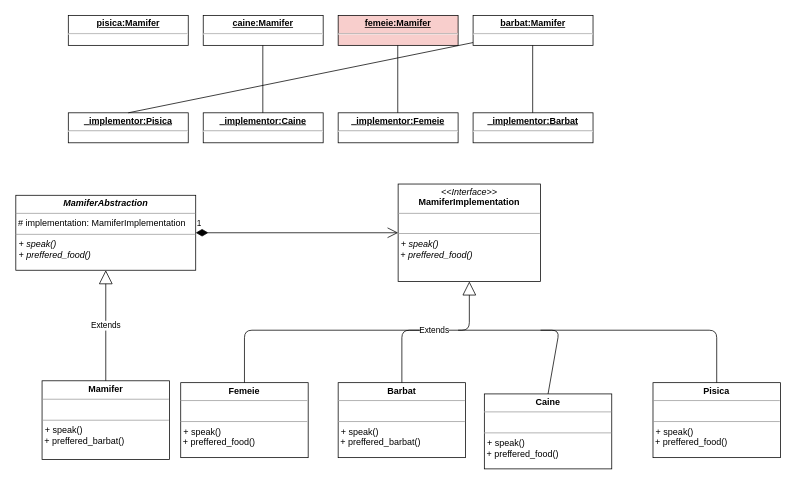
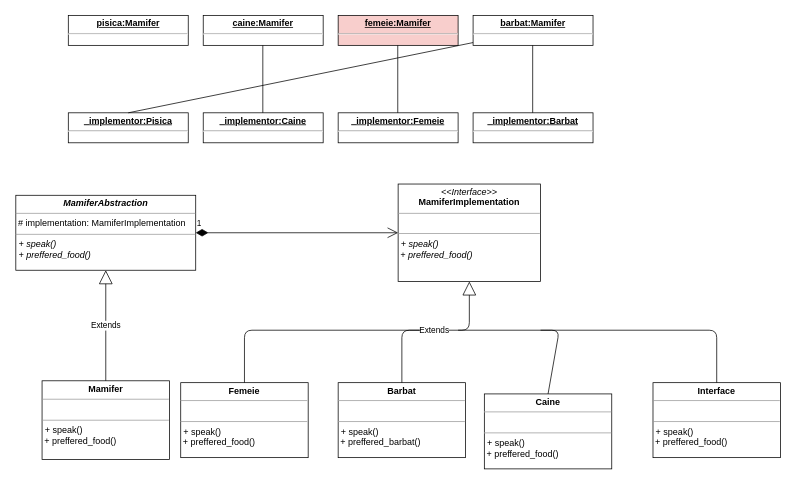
node "Mamifer + speak() + preffered_barbat()": label "Mamifer + speak() + preffered_barbat()" -> "Mamifer + speak() + preffered_food()"
node "Pisica + speak() + preffered_food()": label "Pisica + speak() + preffered_food()" -> "Interface + speak() + preffered_food()"
